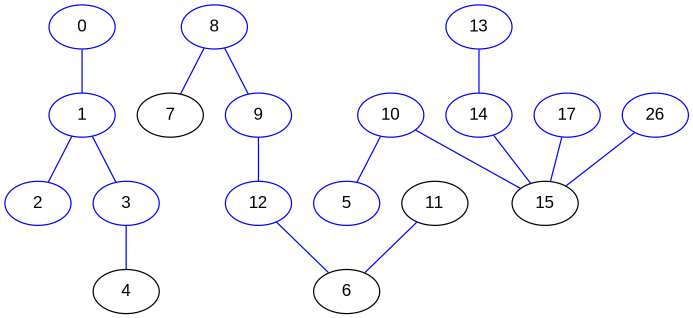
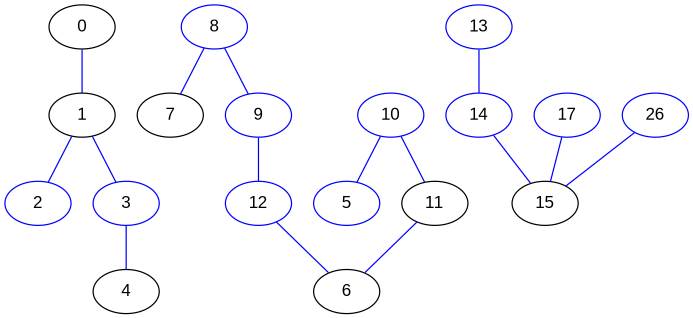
node "0": color blue -> black
node "1": color blue -> black
edge "10" -- "15": now "10" -- "11"
